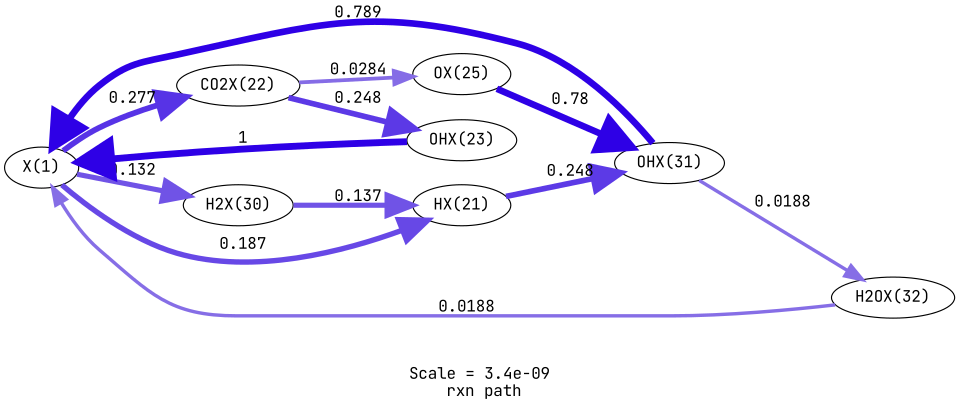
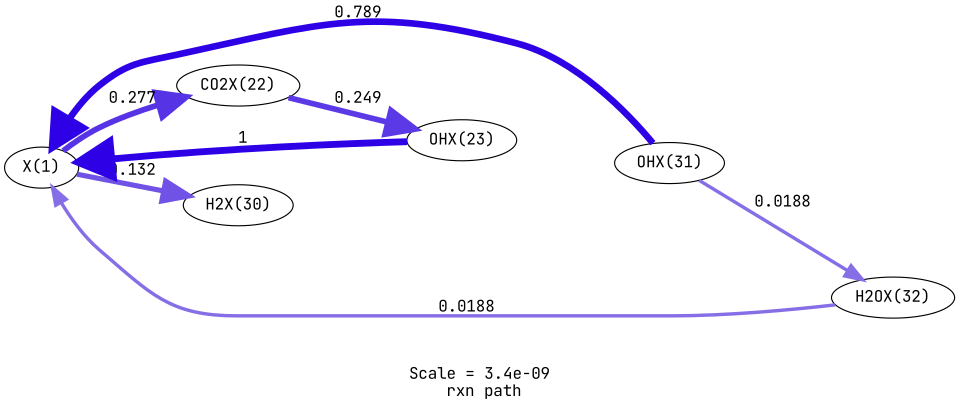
node "OX(25)": removed
edge "CO2X(22)" -> "OHX(23)": label " 0.248" -> " 0.249"
node "HX(21)": removed
